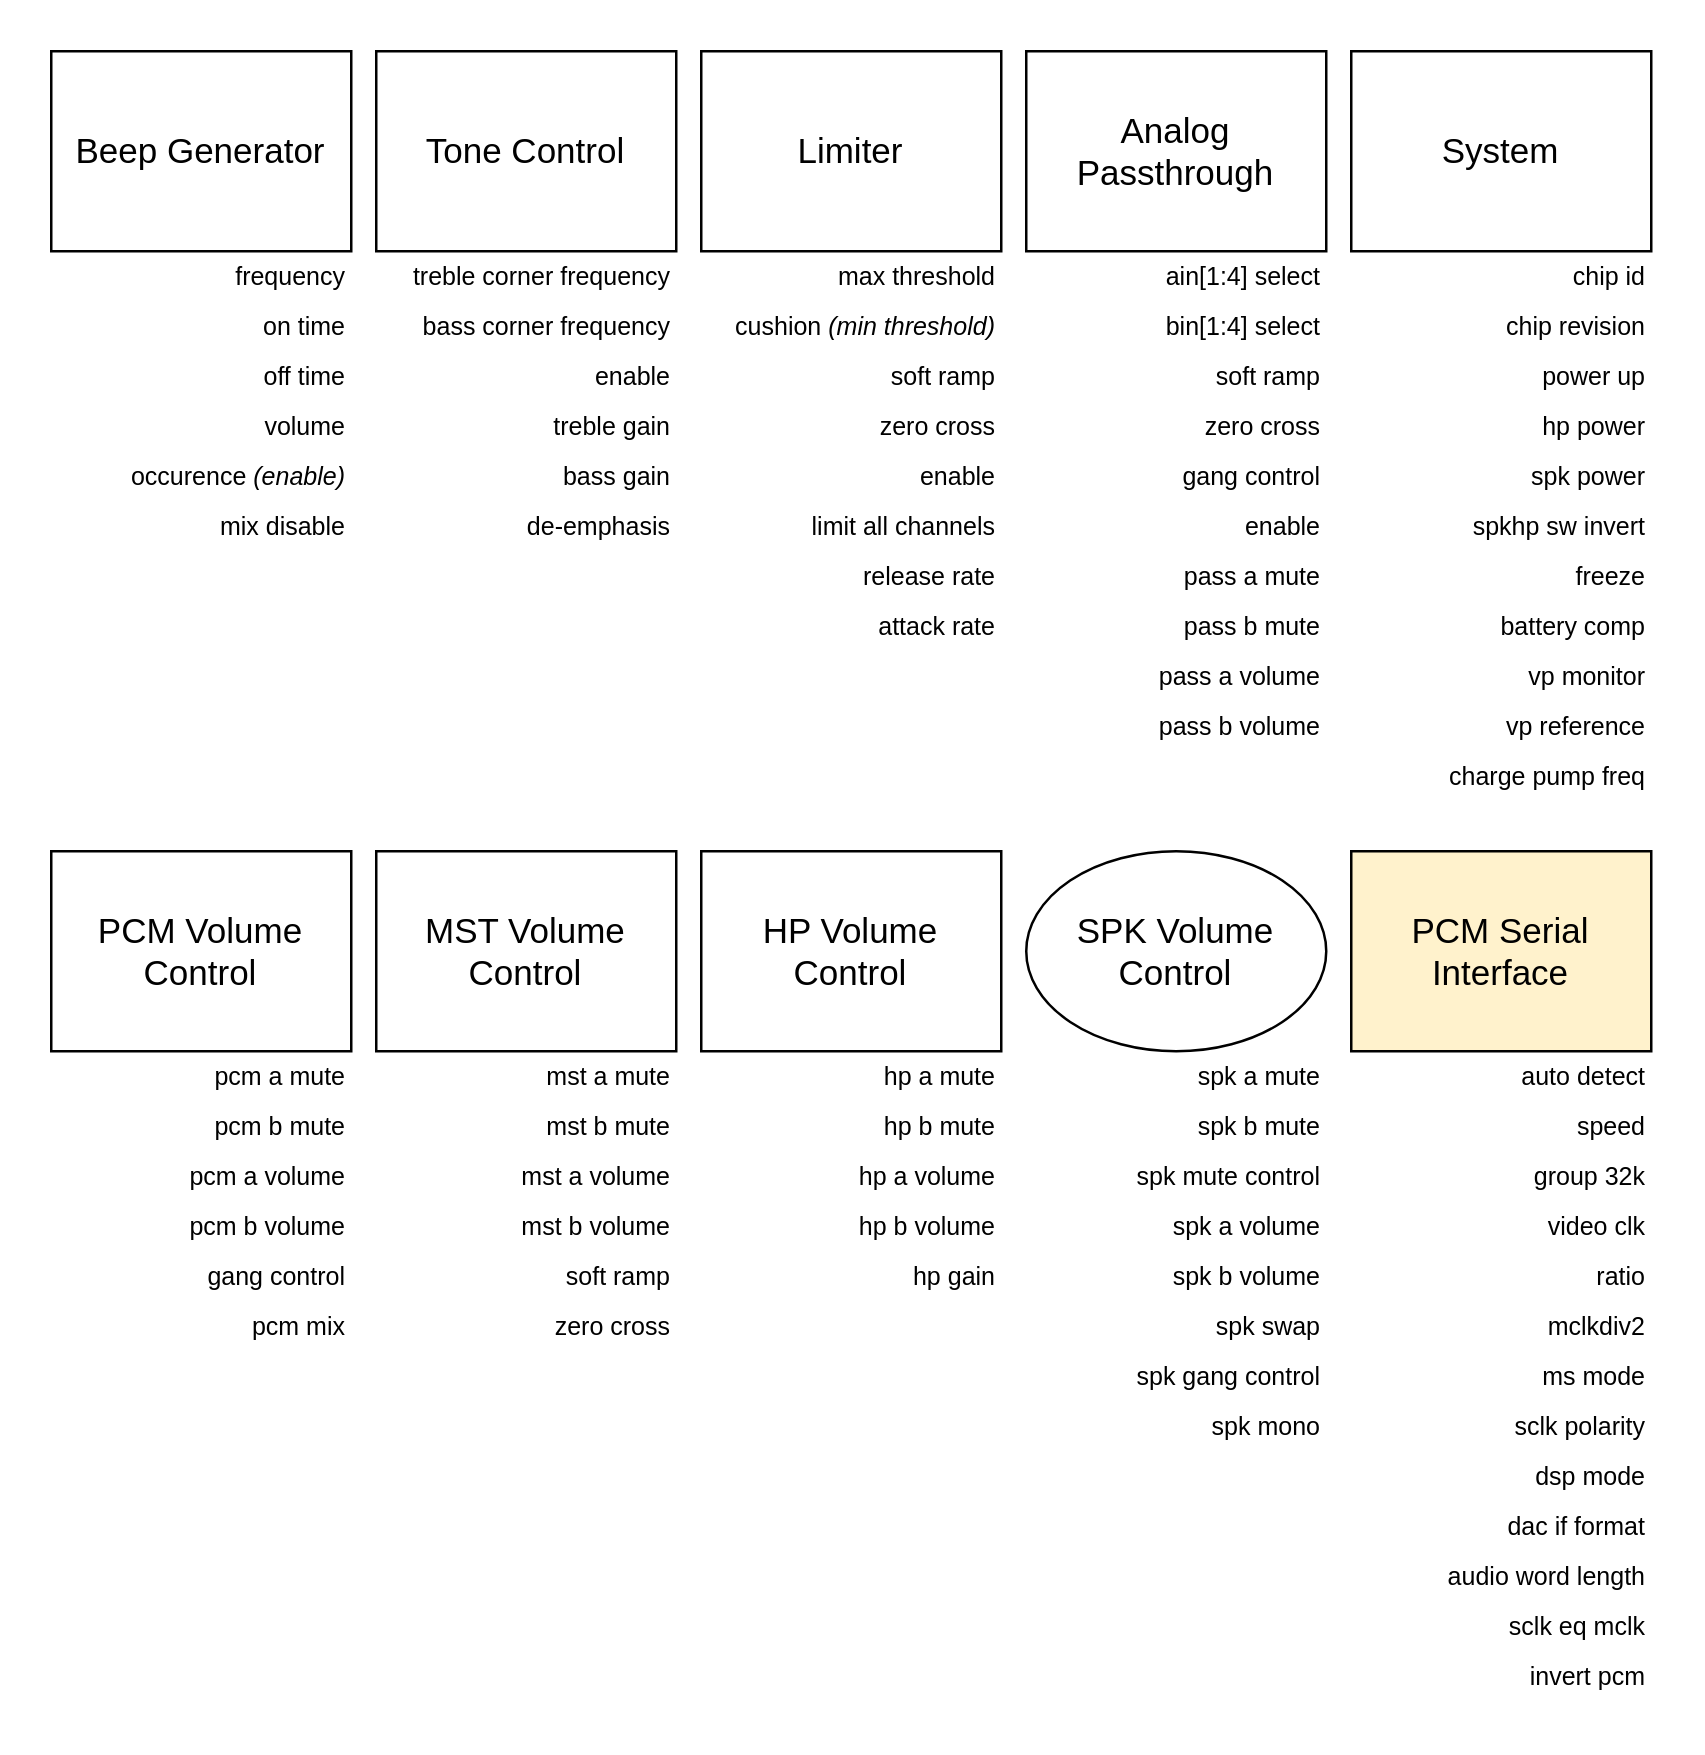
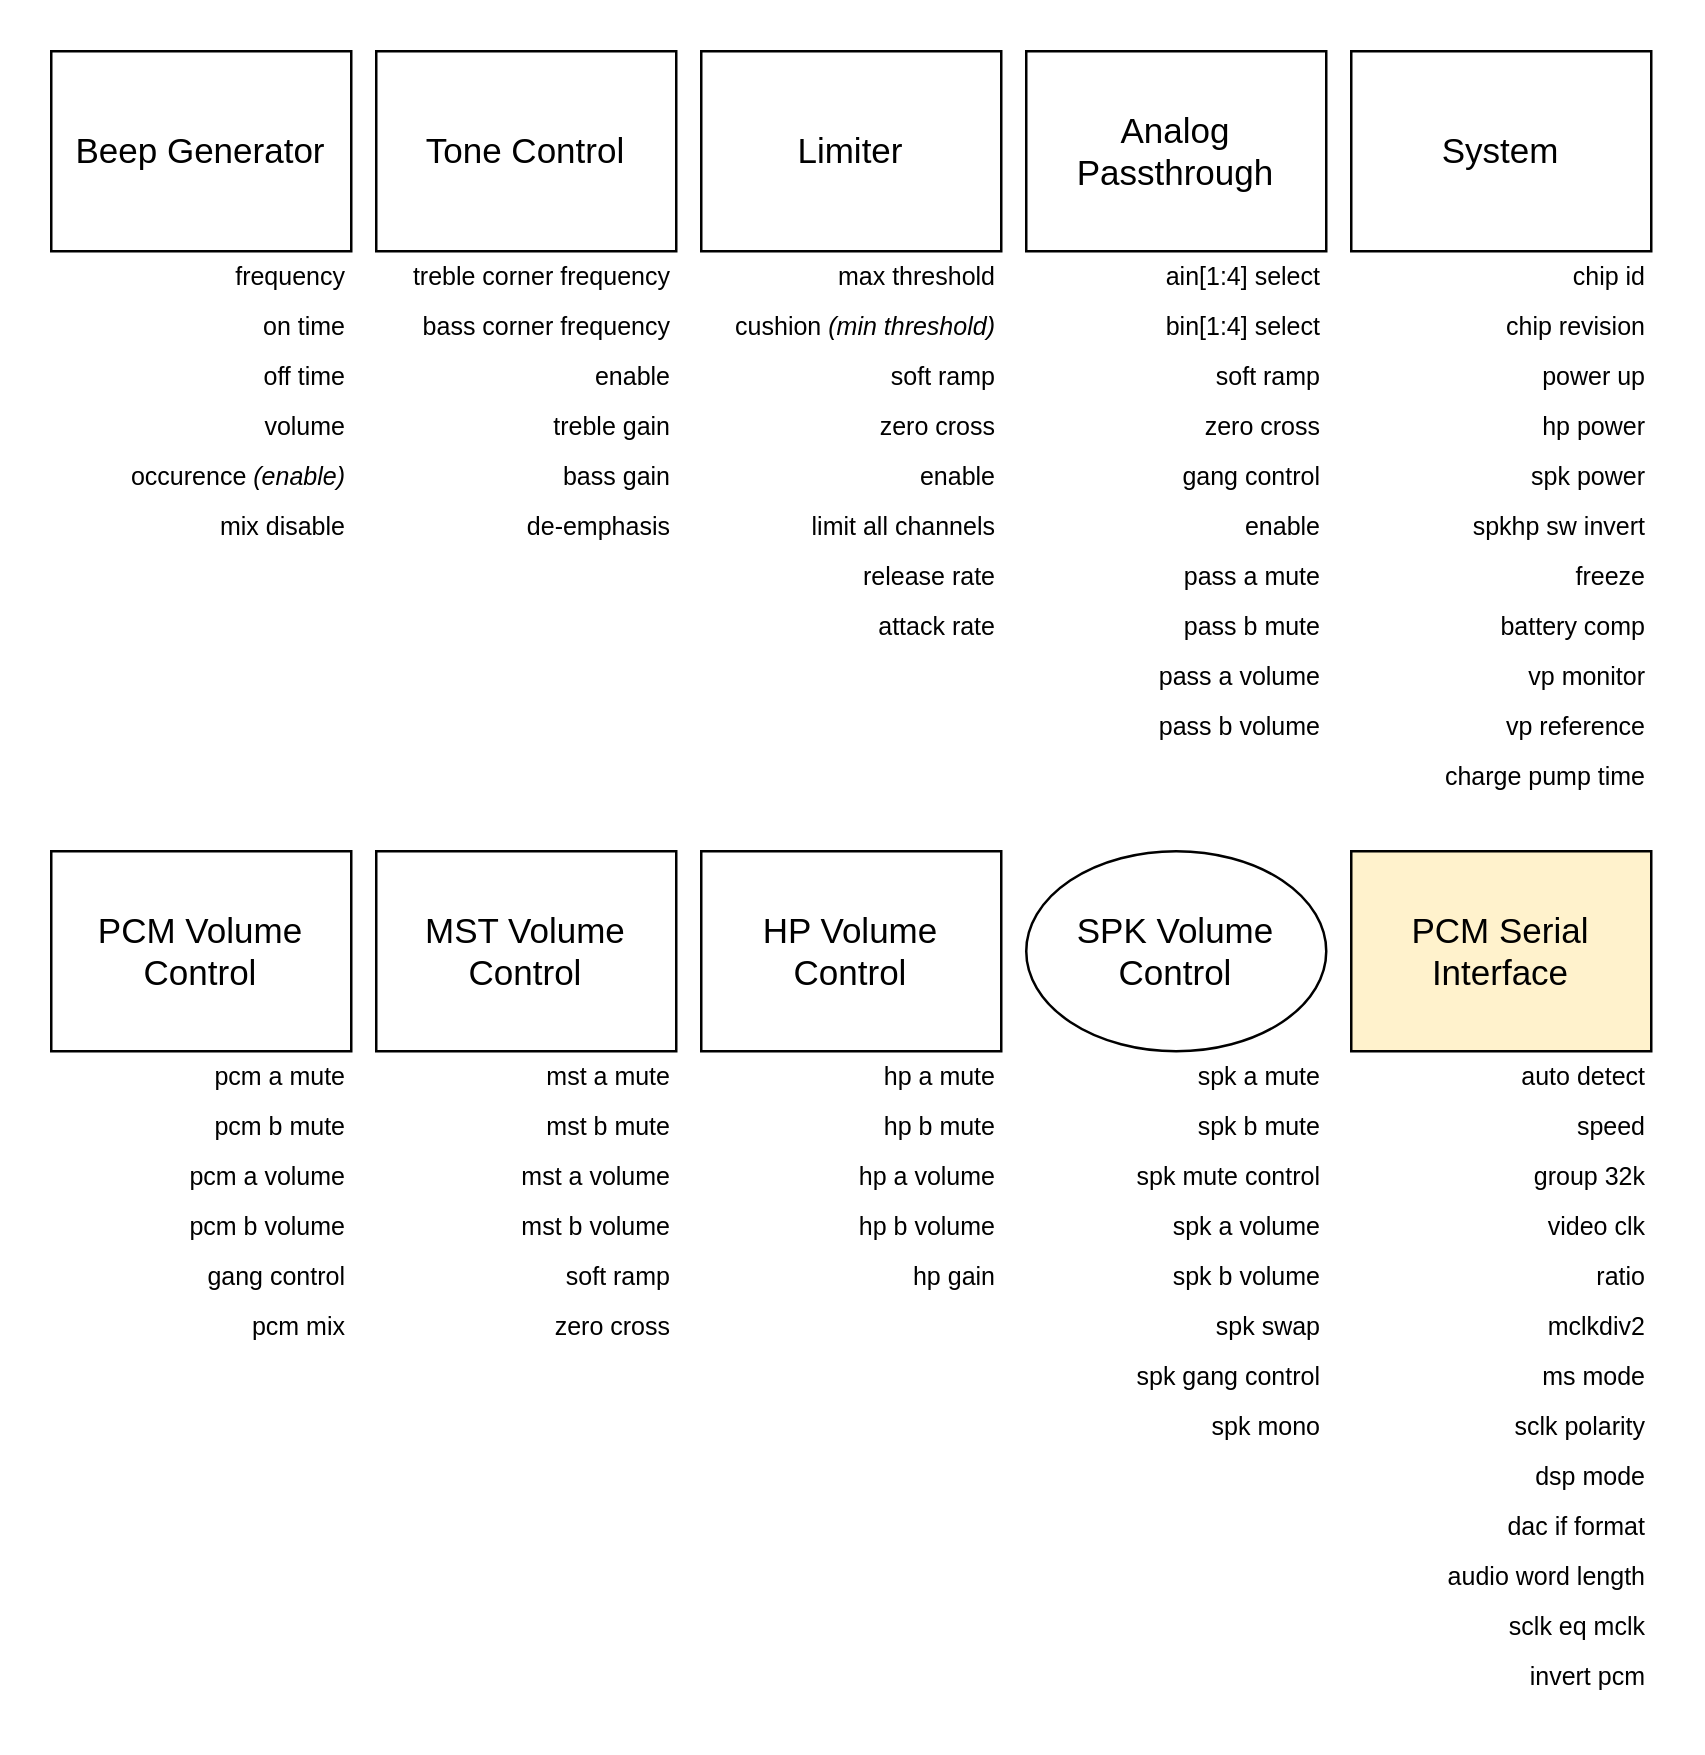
node "charge pump freq": label "charge pump freq" -> "charge pump time"
